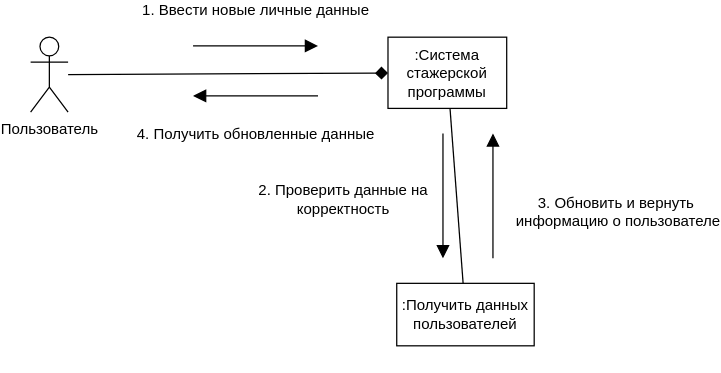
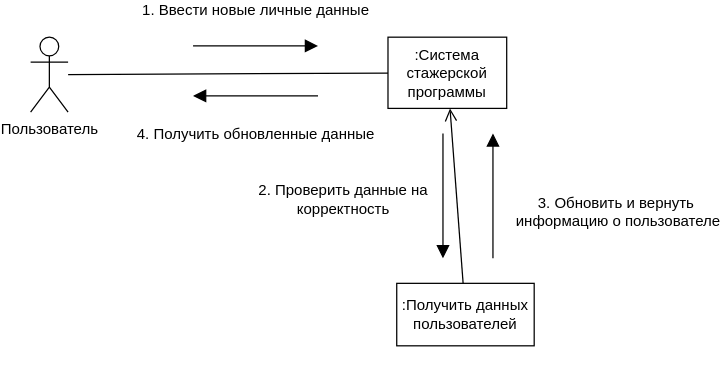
edge "Пользователь" -> ":Система стажерской программы": arrowhead diamond -> none
edge ":Система стажерской программы" -- ":Получить данных пользователей": arrowhead none -> open
